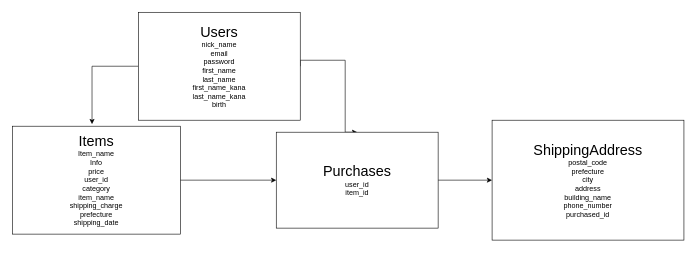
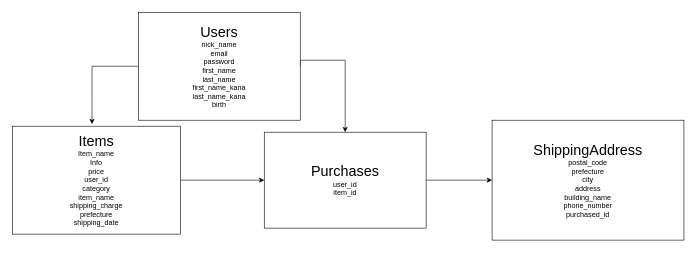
node "Purchases user_id item_id": moved (357, 180) -> (345, 180)
